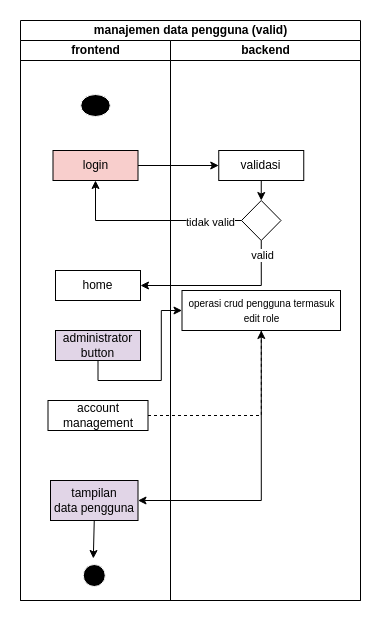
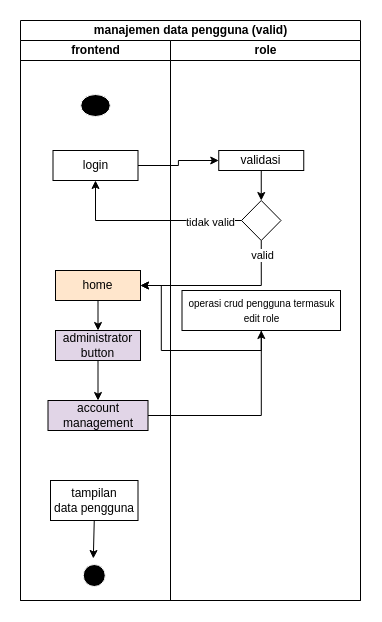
node "backend": label "backend" -> "role"
node "login": fillcolor #f8cecc -> #ffffff
node "validasi": size 85x30 -> 85x20
node "home": fillcolor #ffffff -> #ffe6cc
edge "home" -> "administrator button": added
edge "administrator button" -> "operasi crud pengguna termasuk edit role": now "administrator button" -> "account management"
node "account management": fillcolor #ffffff -> #e1d5e7
edge "account management" -> "operasi crud pengguna termasuk edit role": style dashed -> solid
node "tampilan data pengguna": fillcolor #e1d5e7 -> #ffffff
edge "operasi crud pengguna termasuk edit role" -> "tampilan data pengguna": now "operasi crud pengguna termasuk edit role" -> "home"
